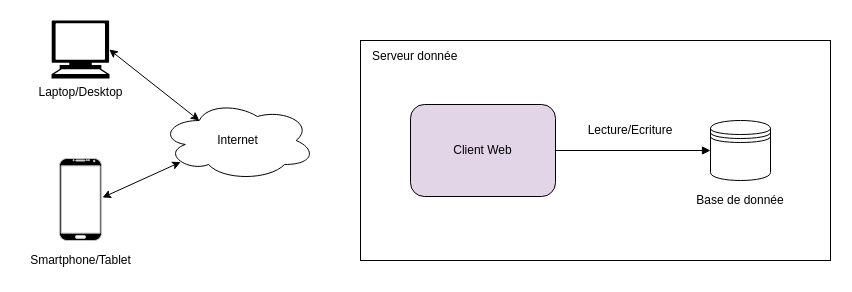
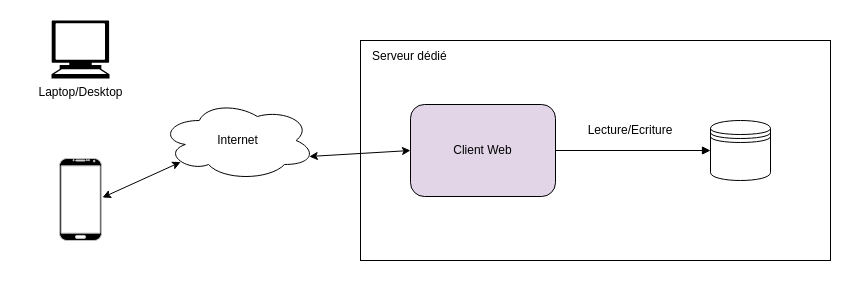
node "Serveur donnée": label "Serveur donnée" -> "Serveur dédié"
edge "Laptop/Desktop" -- "Internet": removed
edge "Internet" -- "Client Web": added
node "Base de donnée": removed
node "Smartphone/Tablet": removed
